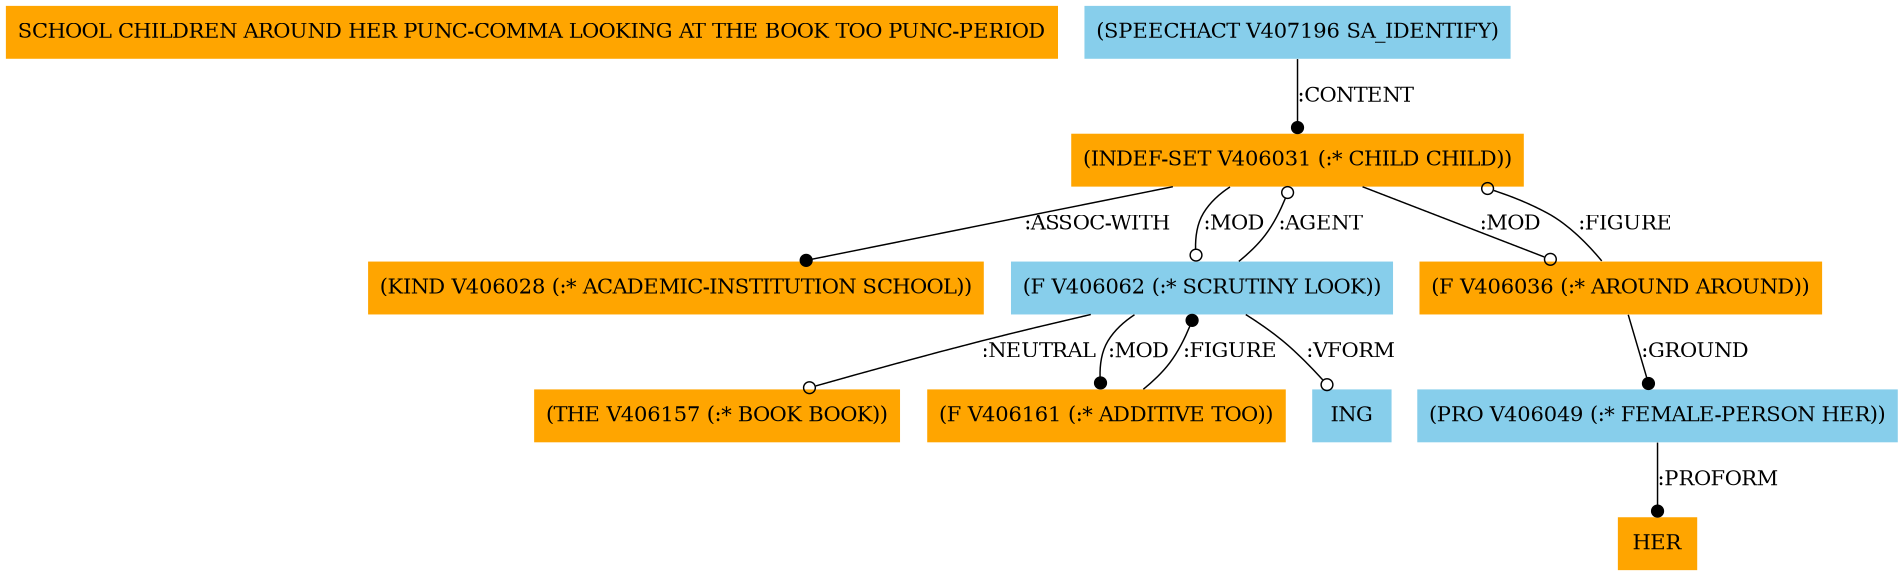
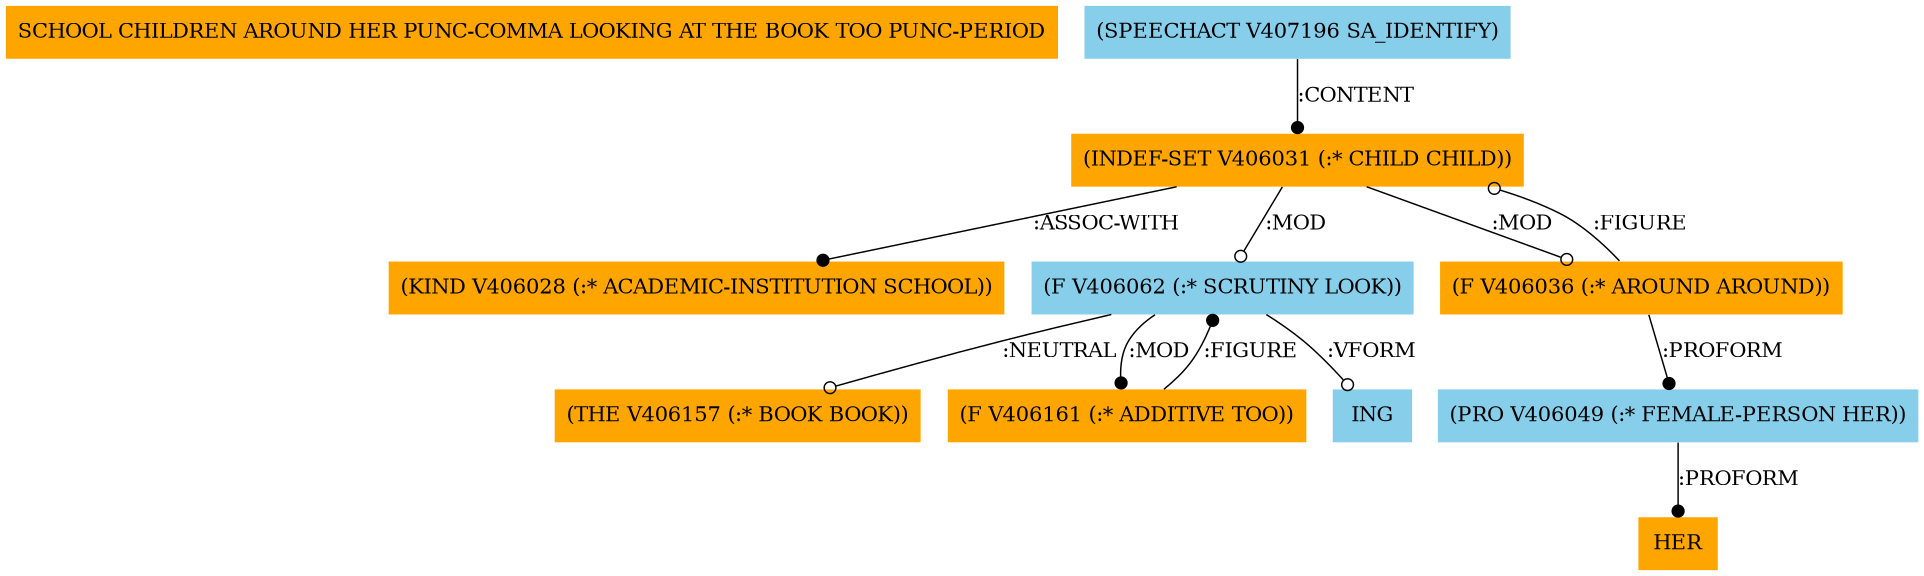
edge "(F V406062 (:* SCRUTINY LOOK))" -> "(INDEF-SET V406031 (:* CHILD CHILD))": removed, label ":AGENT"
edge "(F V406036 (:* AROUND AROUND))" -> "(PRO V406049 (:* FEMALE-PERSON HER))": label ":GROUND" -> ":PROFORM"
